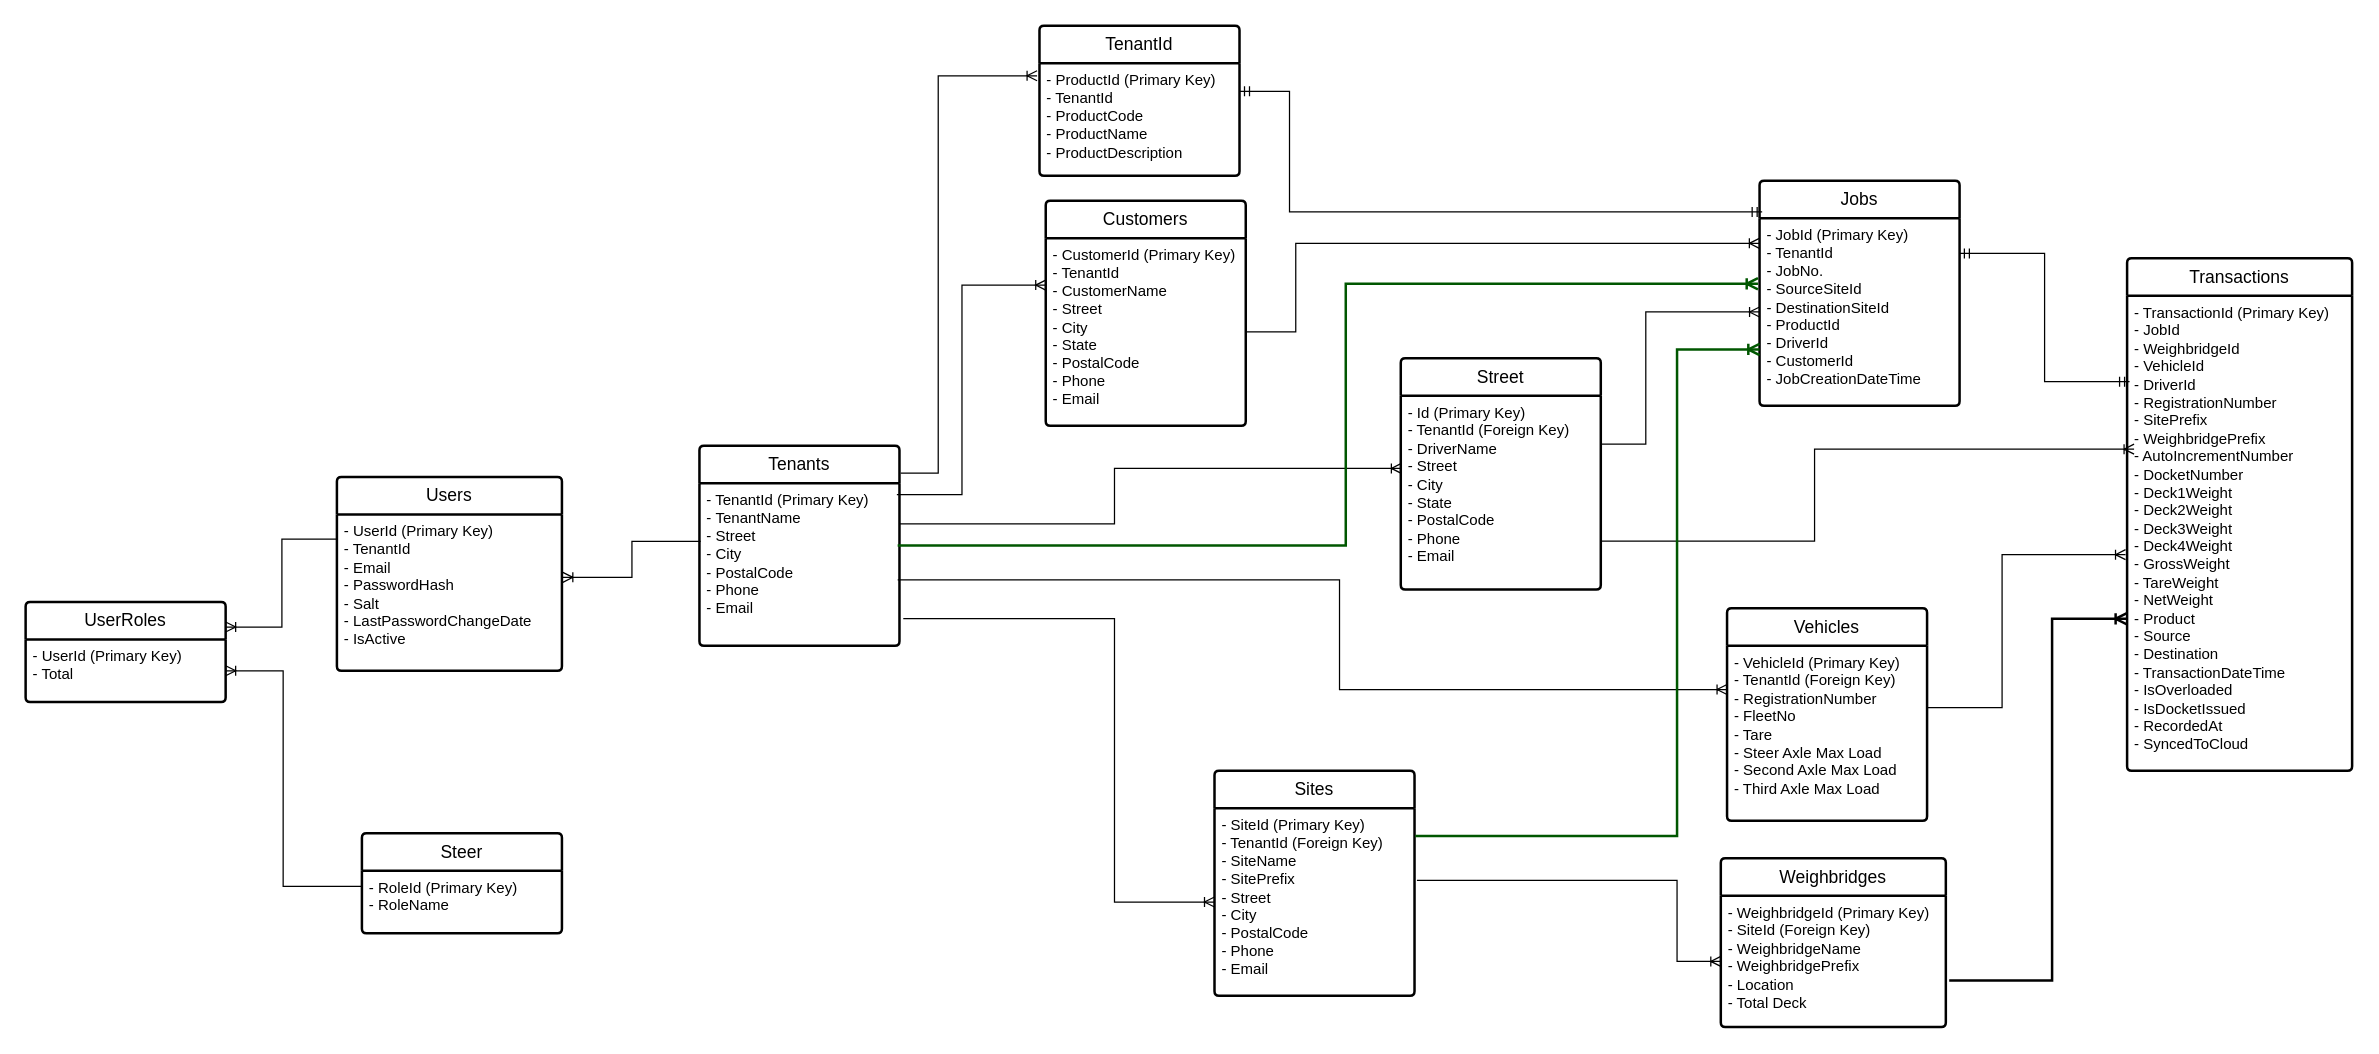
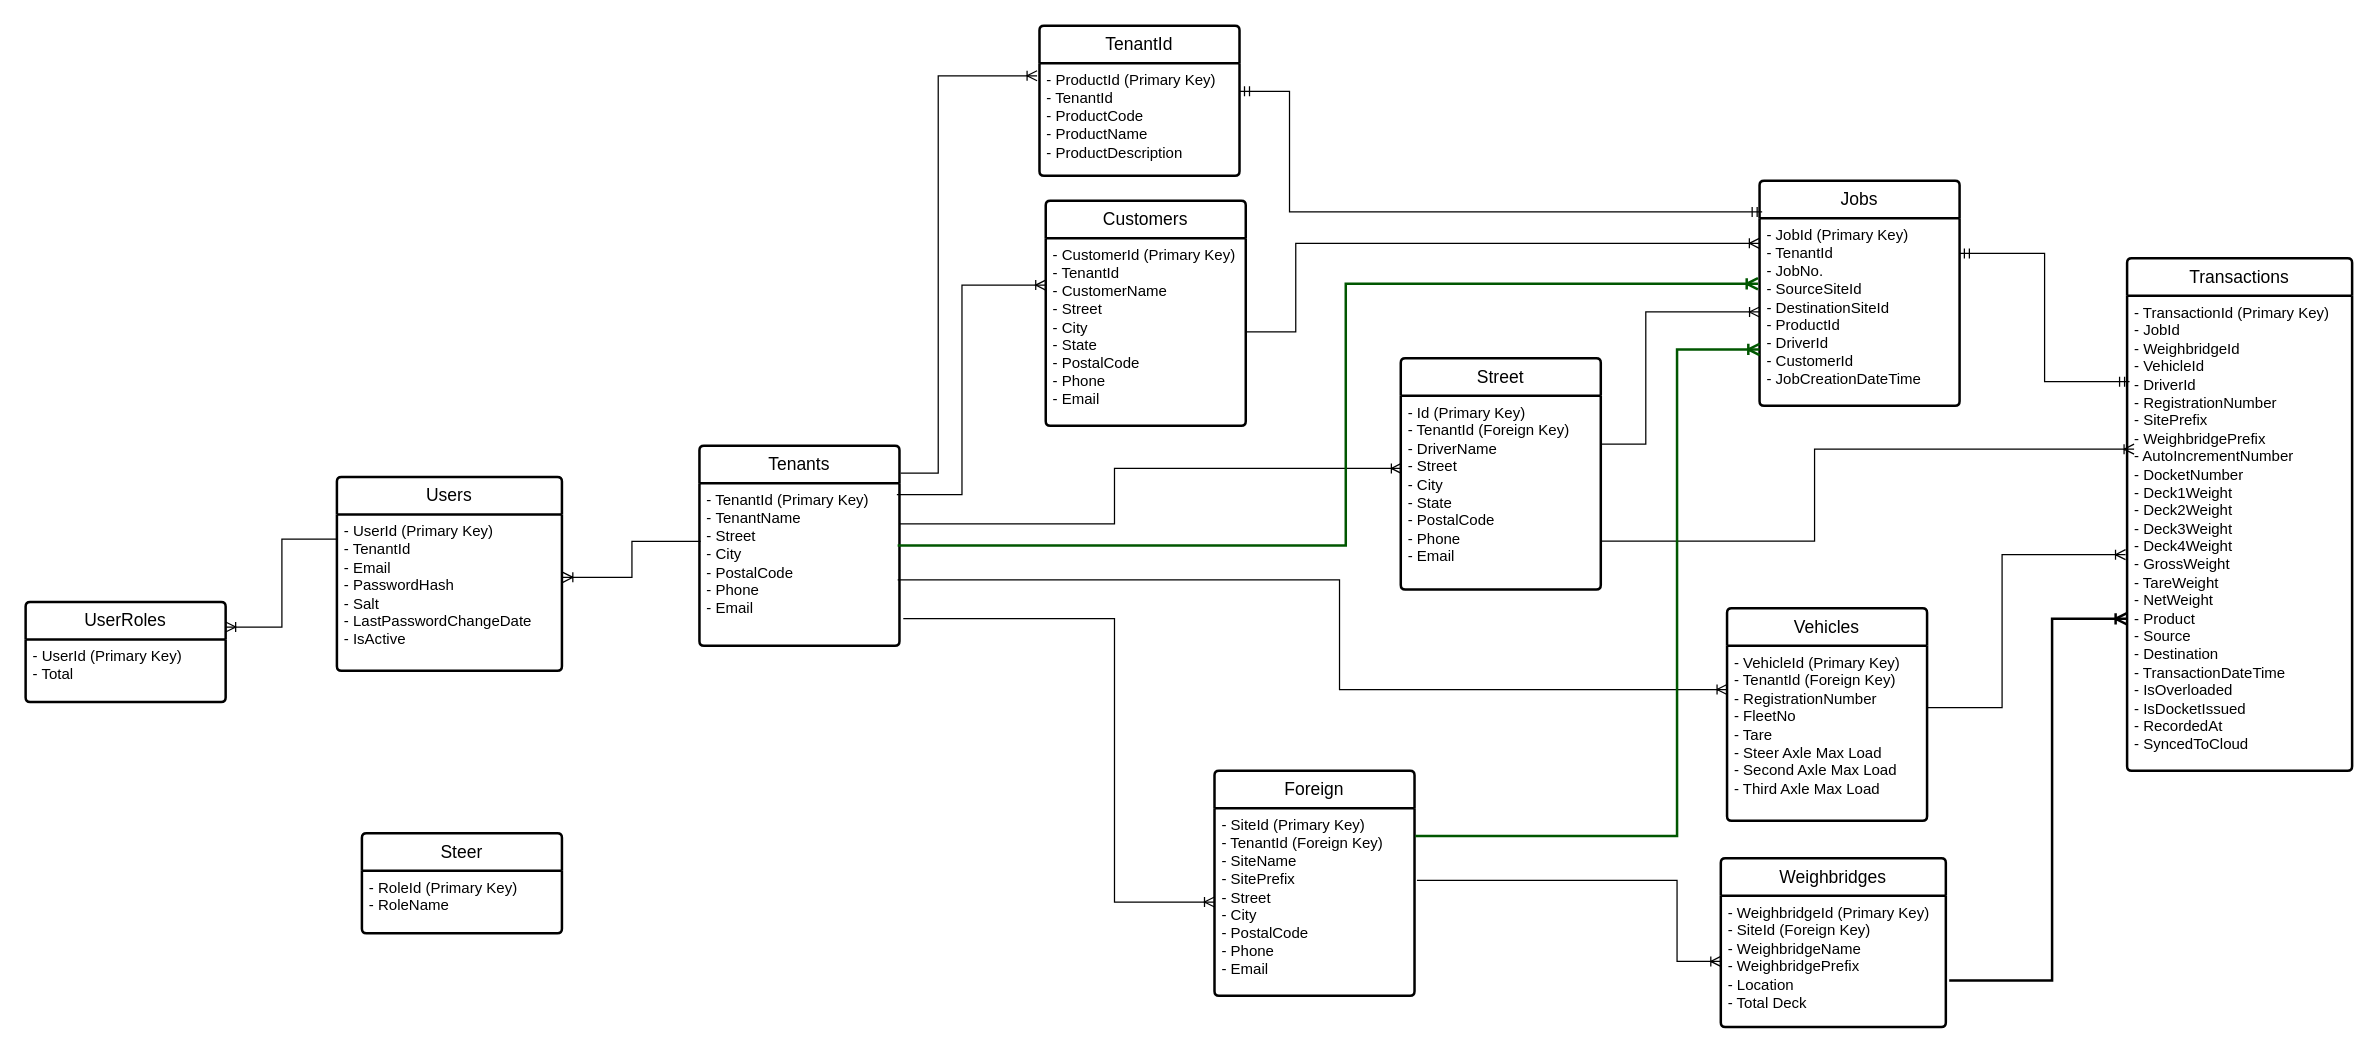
edge "- RoleId (Primary Key) - RoleName" -> "- UserId (Primary Key) - Total": removed
node "Sites": label "Sites" -> "Foreign"
